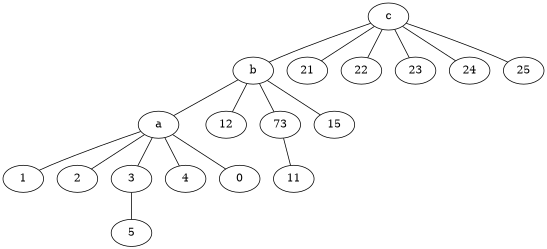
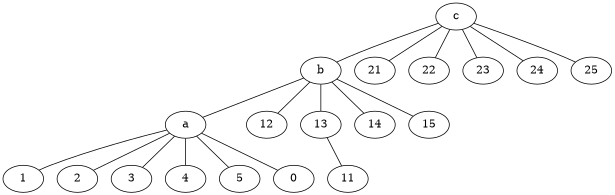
node "73": label "73" -> "13"
node "14": added
edge "3" -- "5": now "a" -- "5"
